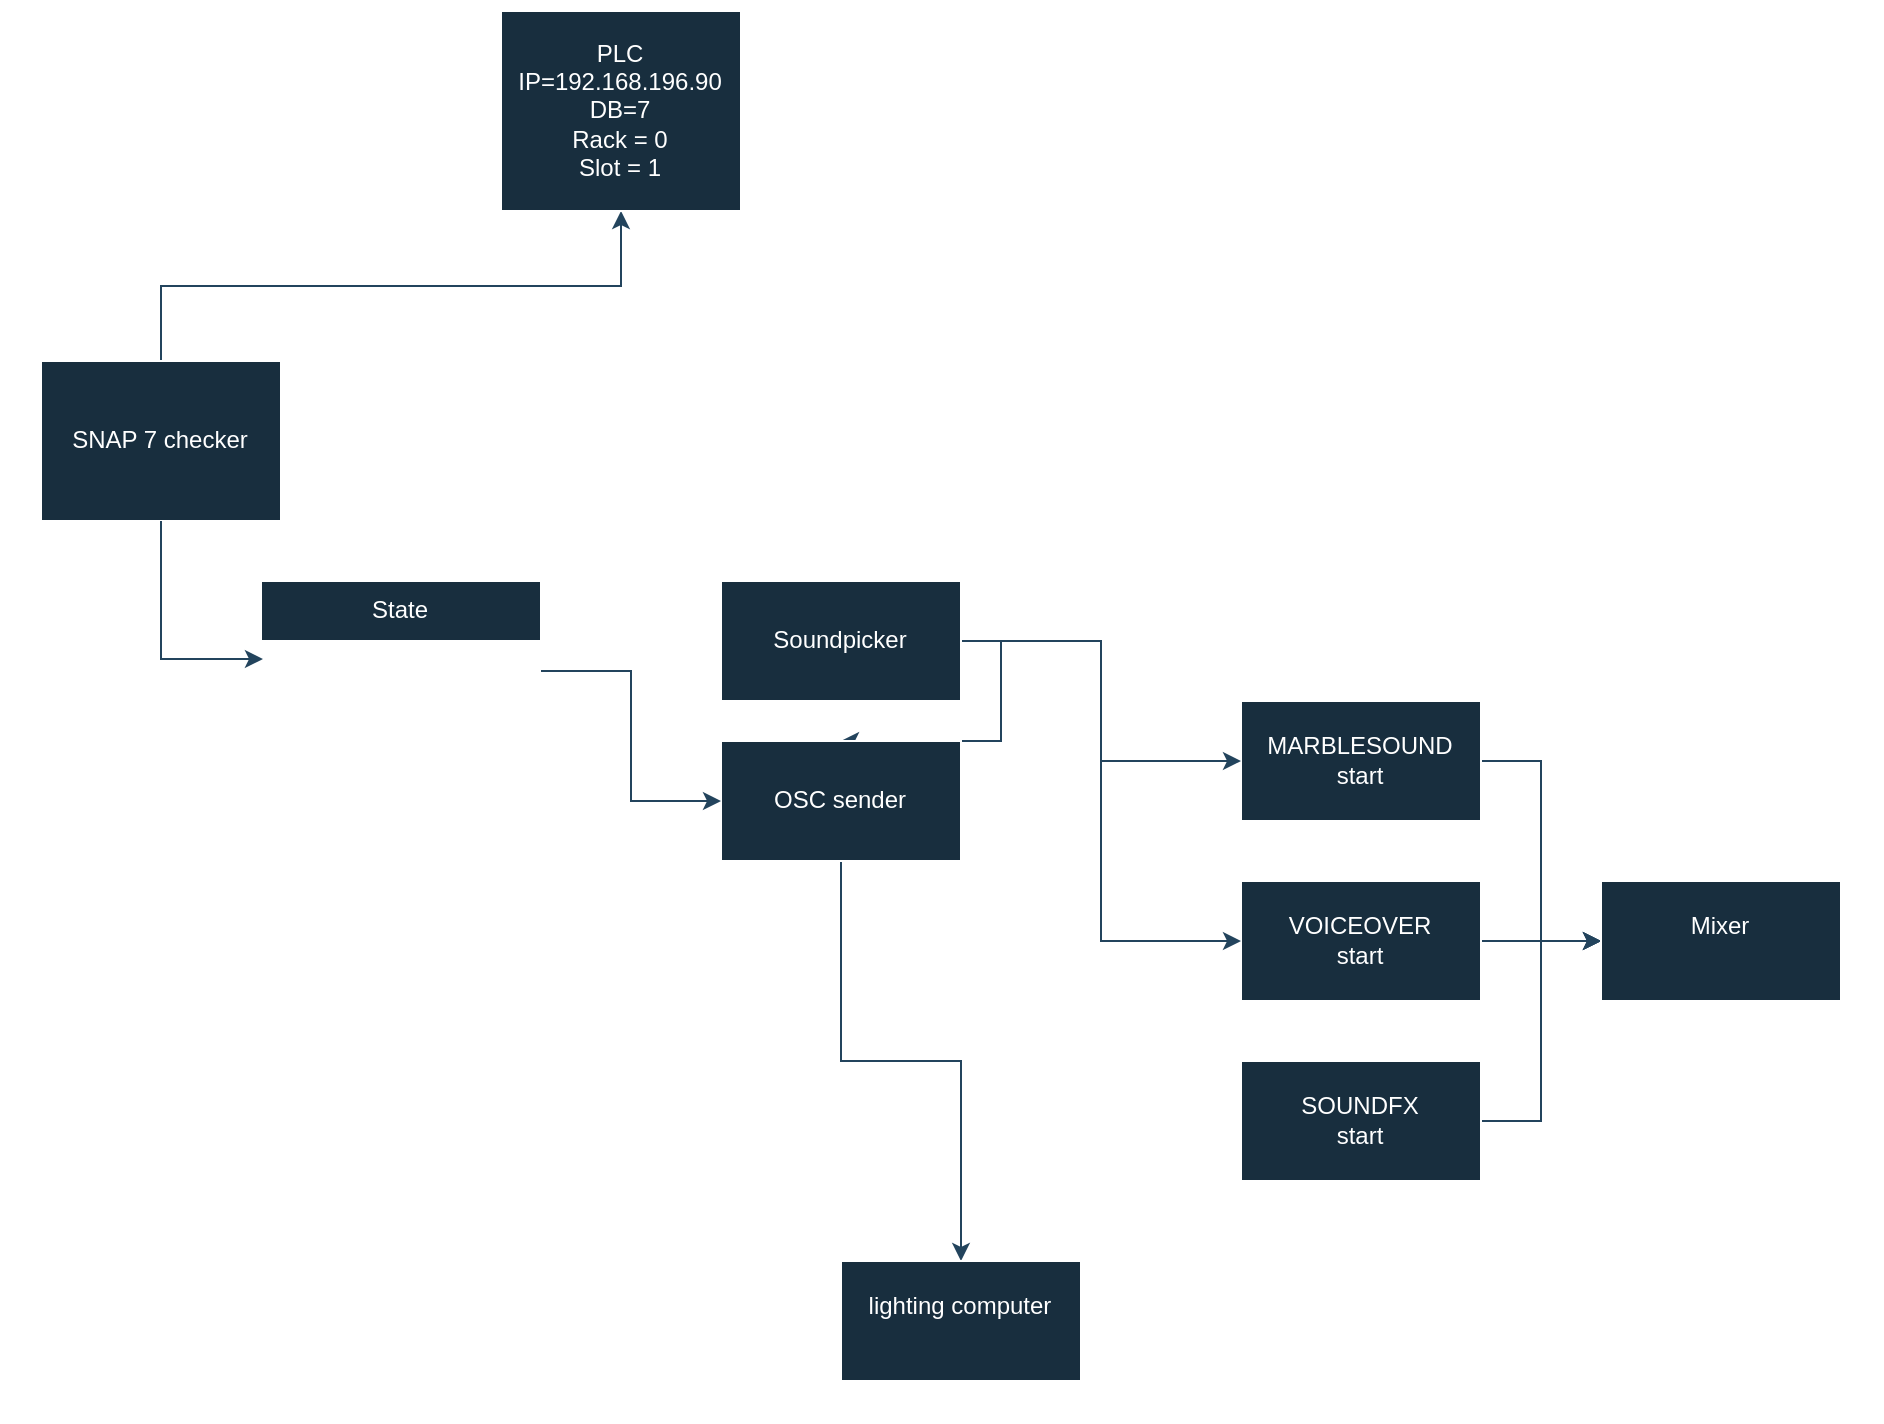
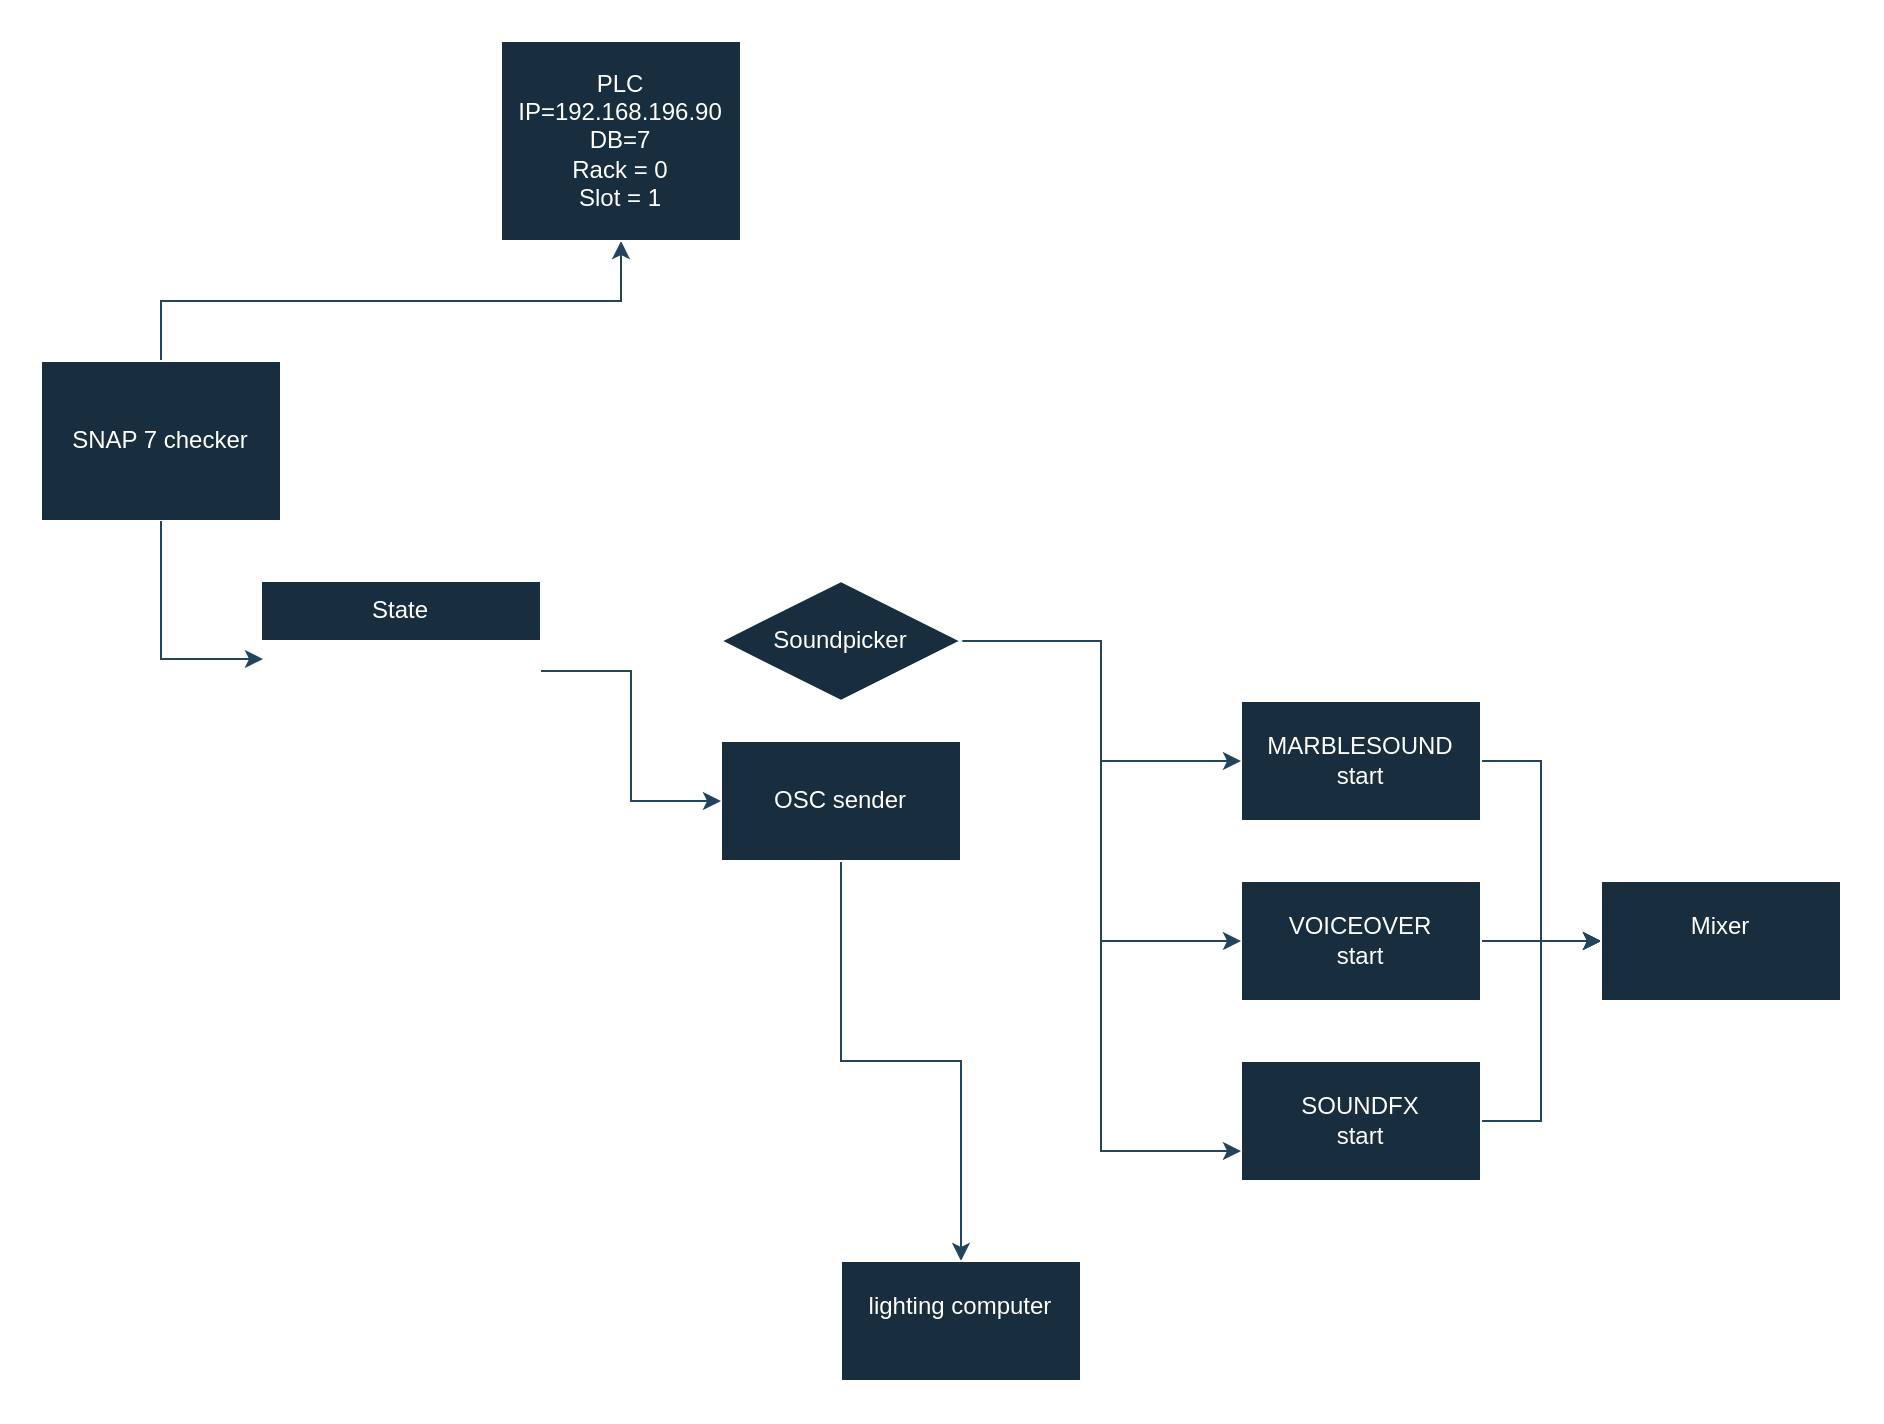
node "PLC IP=192.168.196.90 DB=7 Rack = 0 Slot = 1": moved (621, 111) -> (621, 141)
node "Soundpicker": shape rectangle -> diamond
edge "Soundpicker" -> "OSC sender": now "Soundpicker" -> "SOUNDFX start"
